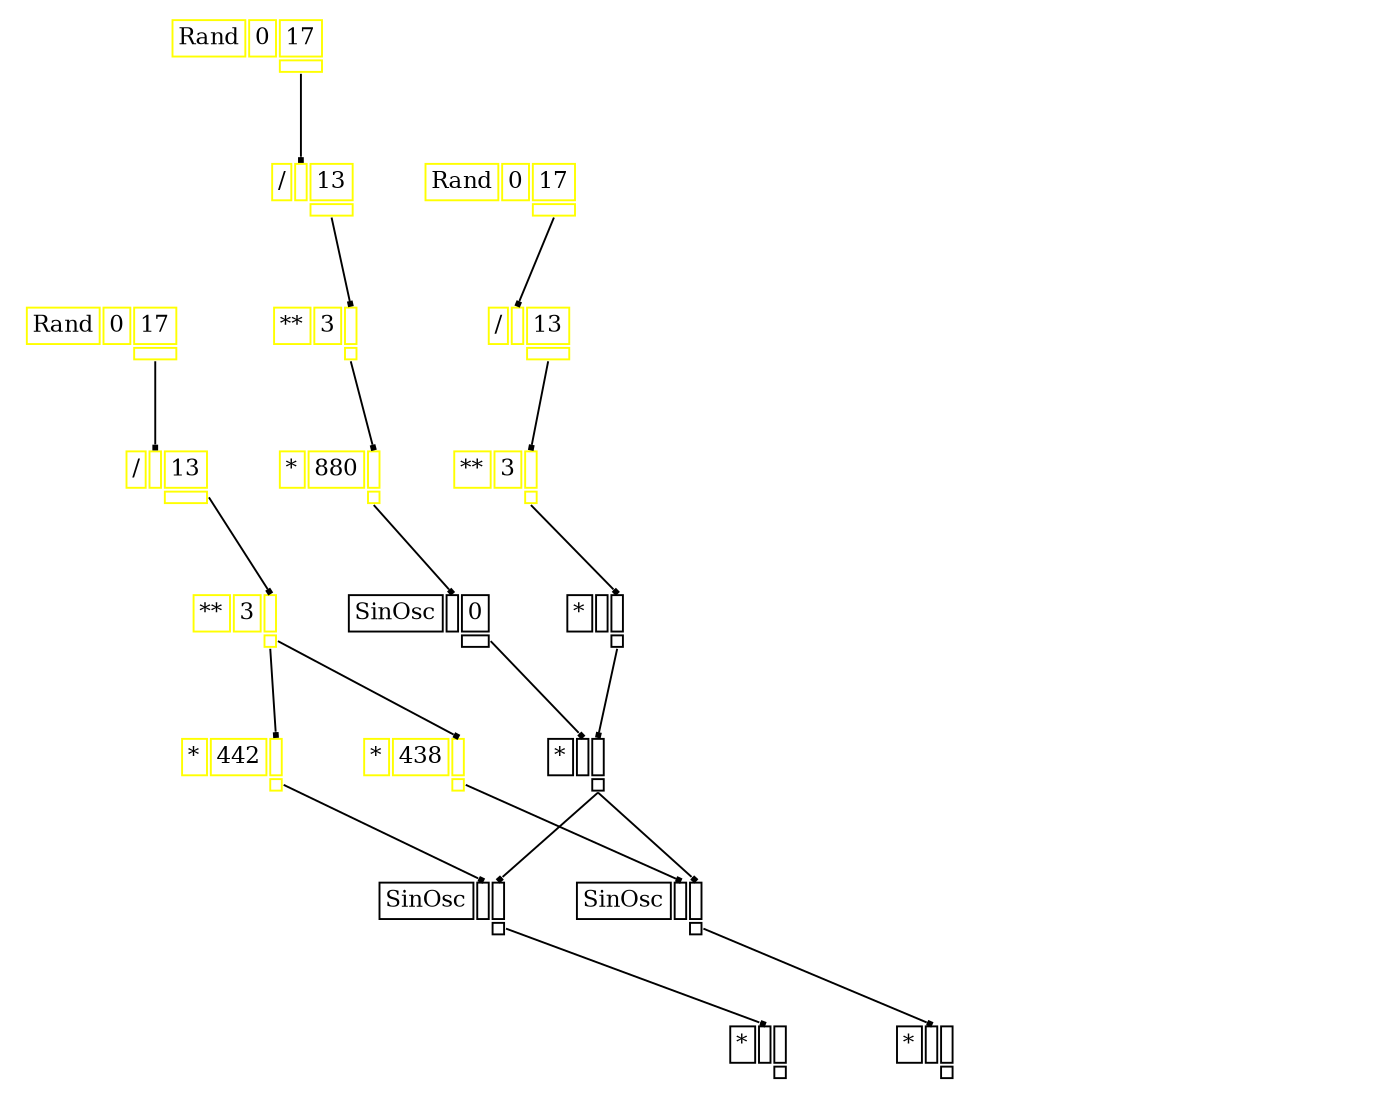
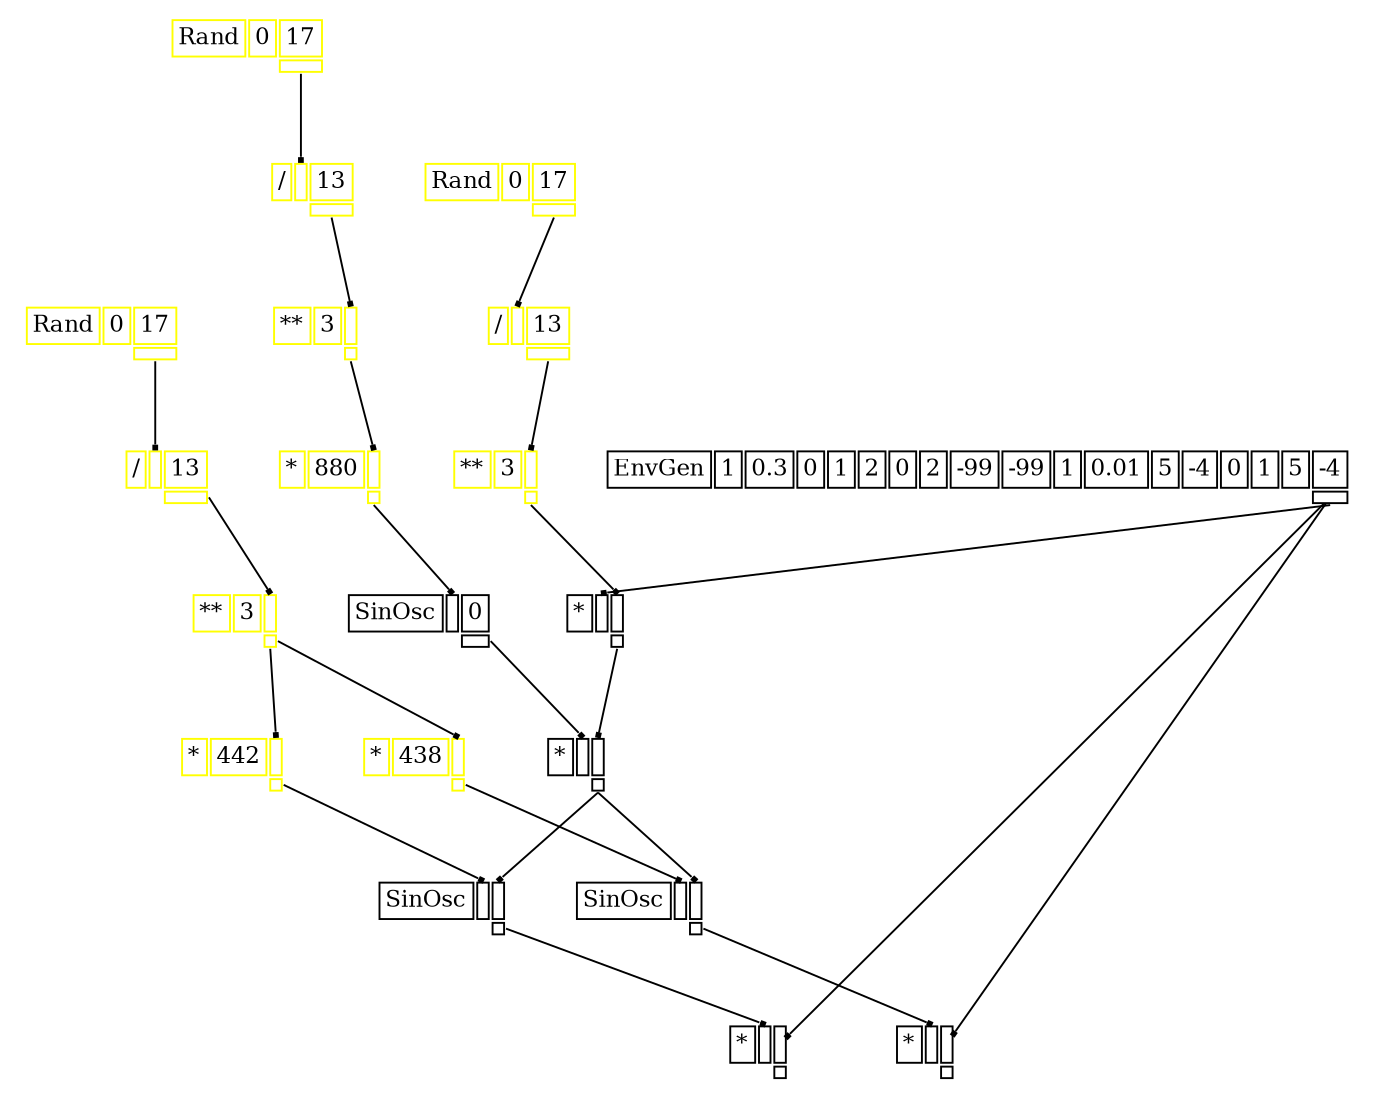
node "EnvGen": added
